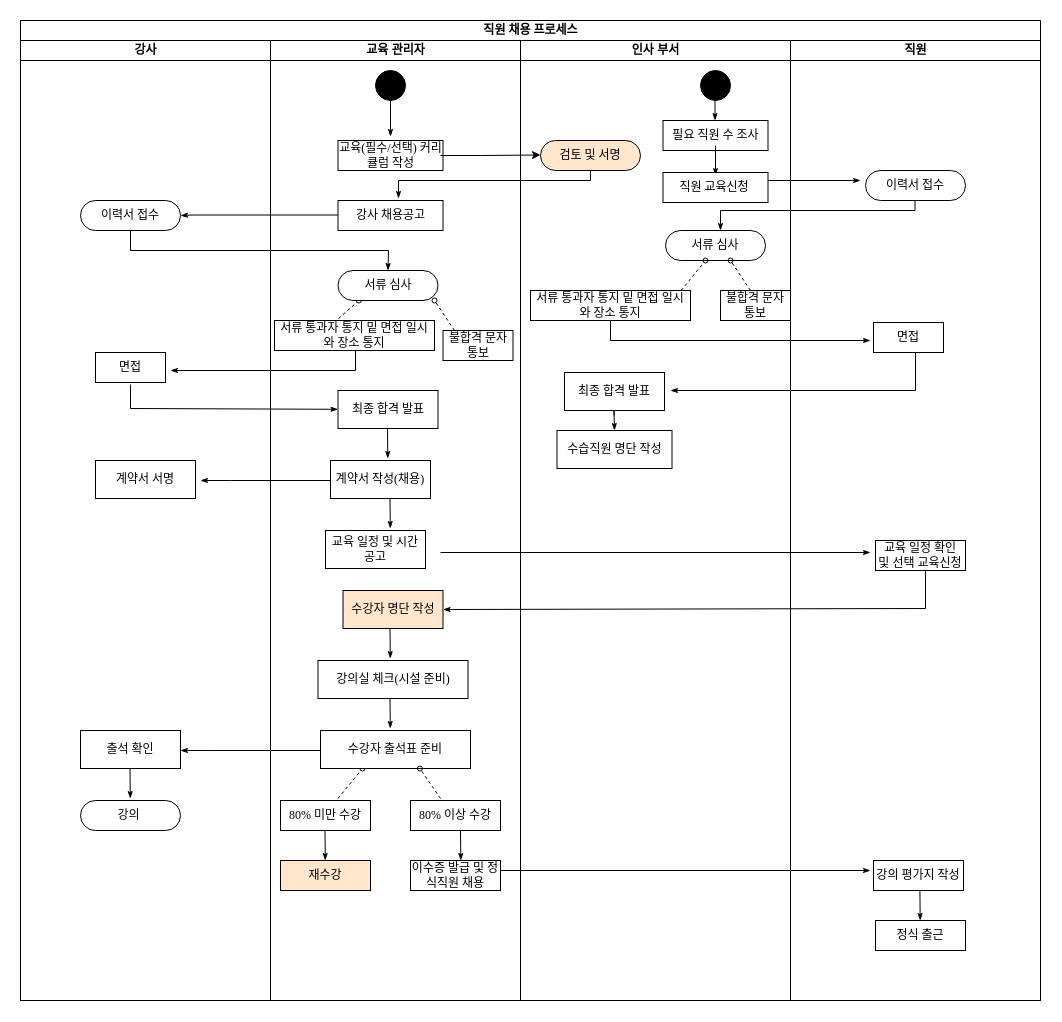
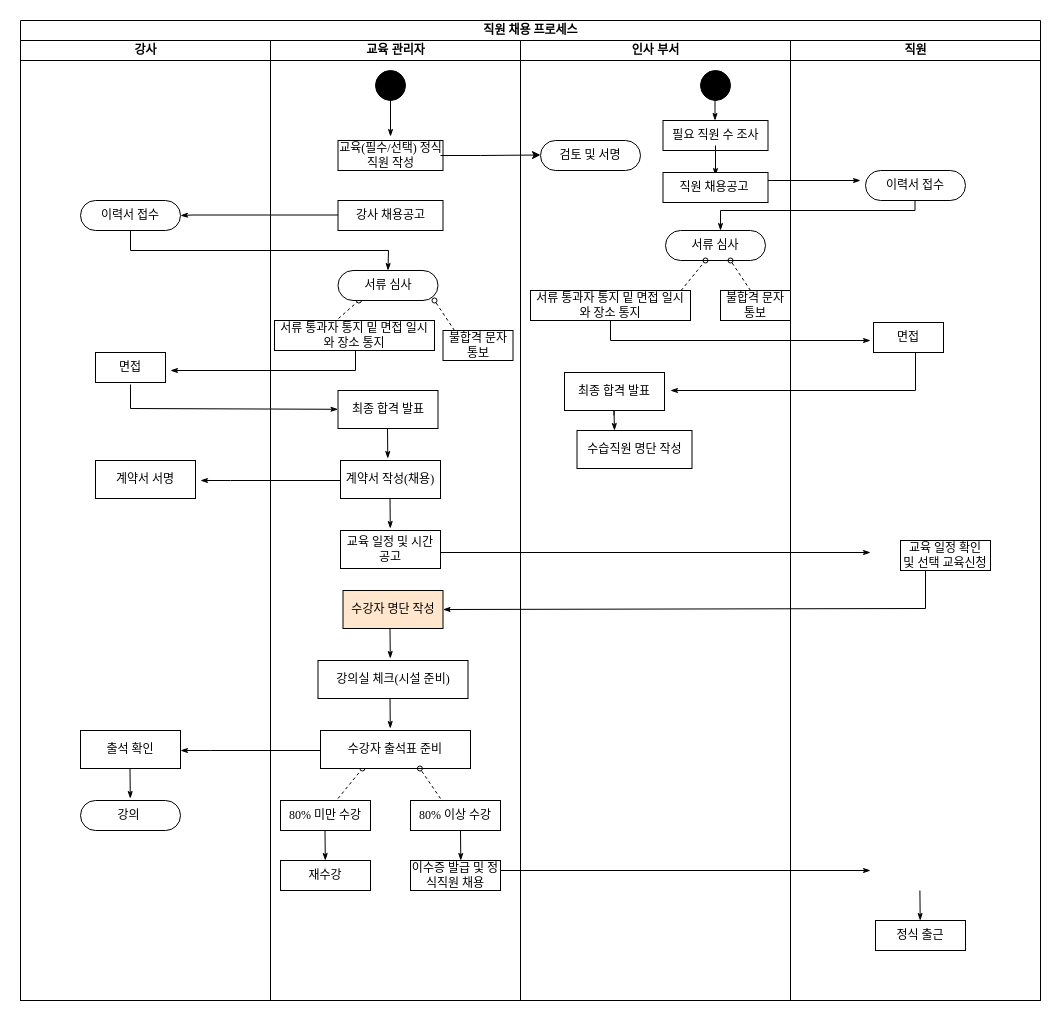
node "교육(필수/선택) 커리큘럼 작성": label "교육(필수/선택) 커리큘럼 작성" -> "교육(필수/선택) 정식직원 작성"
node "검토 및 서명": fillcolor #ffe6cc -> #ffffff
edge "검토 및 서명" -> "강사 채용공고": removed
node "직원 교육신청": label "직원 교육신청" -> "직원 채용공고"
node "수습직원 명단 작성": moved (615, 450) -> (635, 450)
node "계약서 작성(채용)": moved (381, 480) -> (391, 480)
node "교육 일정 및 시간 공고": moved (376, 550) -> (391, 550)
node "교육 일정 확인 및 선택 교육신청": moved (921, 556) -> (946, 556)
node "재수강": fillcolor #ffe6cc -> #ffffff
node "강의 평가지 작성": removed
